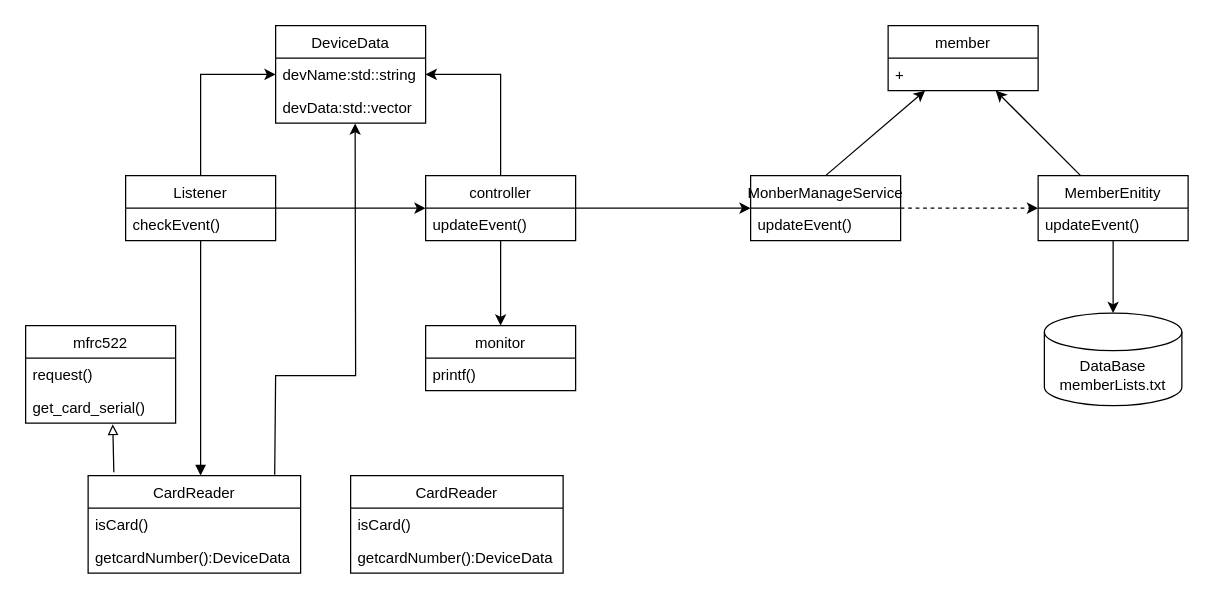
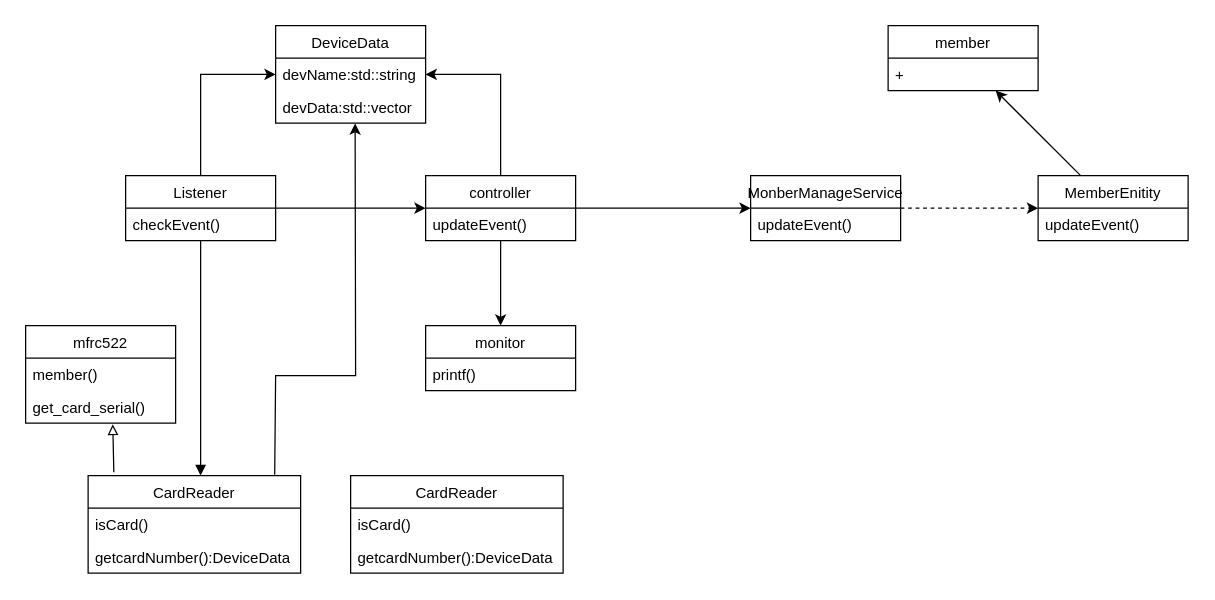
edge "MonberManageService" -> "member": removed
edge "MemberEnitity" -> "DataBase memberLists.txt": removed
node "DataBase memberLists.txt": removed
node "request()": label "request()" -> "member()"
